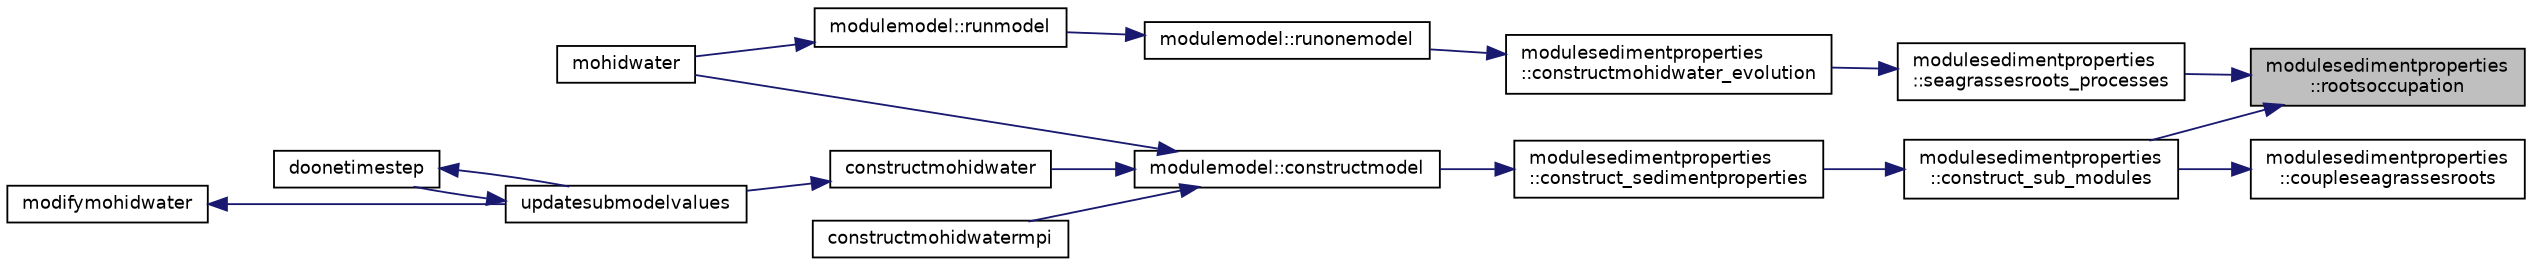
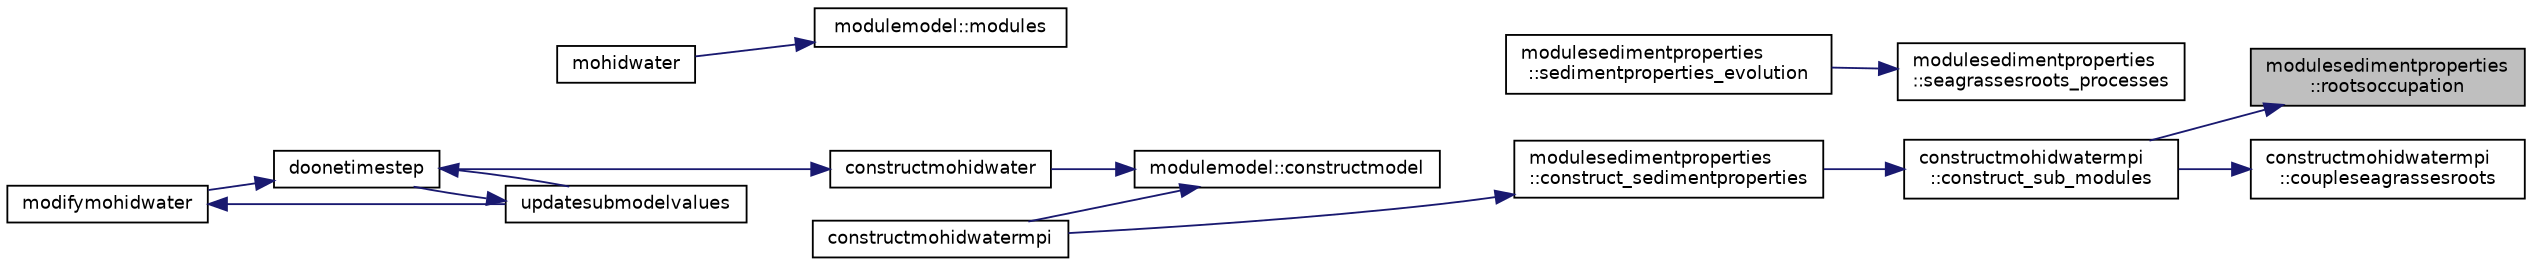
node "modulemodel::runmodel": label "modulemodel::runmodel" -> "modulemodel::modules"
node "modulemodel::runonemodel": removed
node "modulesedimentproperties ::constructmohidwater_evolution": label "modulesedimentproperties ::constructmohidwater_evolution" -> "modulesedimentproperties ::sedimentproperties_evolution"
edge "modulesedimentproperties ::seagrassesroots_processes" -> "modulesedimentproperties ::rootsoccupation": removed
edge "mohidwater" -> "modulemodel::constructmodel": removed
edge "modulemodel::constructmodel" -> "modulesedimentproperties ::construct_sedimentproperties": now "constructmohidwatermpi" -> "modulesedimentproperties ::construct_sedimentproperties"
node "modulesedimentproperties ::construct_sub_modules": label "modulesedimentproperties ::construct_sub_modules" -> "constructmohidwatermpi ::construct_sub_modules"
node "modulesedimentproperties ::coupleseagrassesroots": label "modulesedimentproperties ::coupleseagrassesroots" -> "constructmohidwatermpi ::coupleseagrassesroots"
edge "modifymohidwater" -> "doonetimestep": added
edge "updatesubmodelvalues" -> "constructmohidwater": now "doonetimestep" -> "constructmohidwater"
